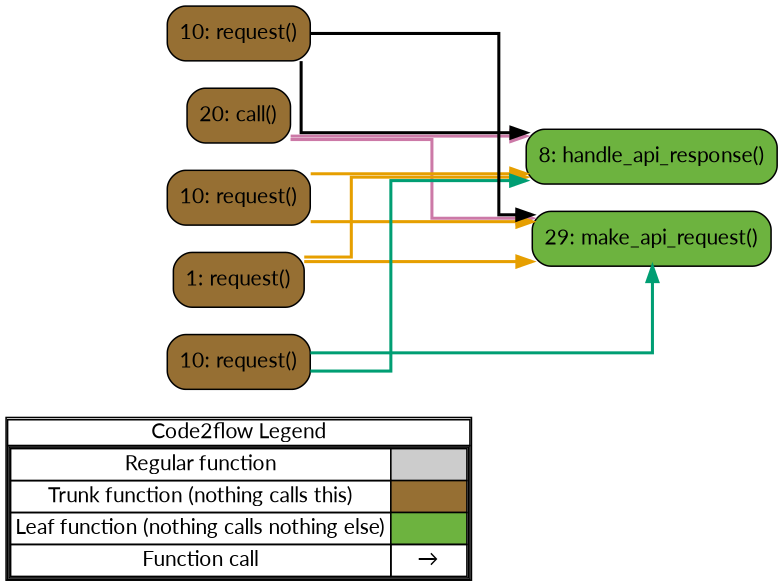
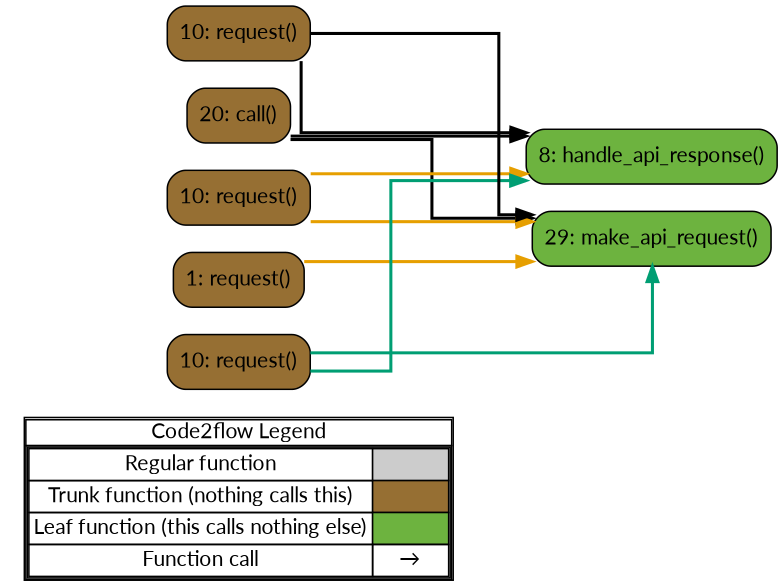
edge "20: call()" -> "8: handle_api_response()": color #cc79a7 -> #000000
edge "20: call()" -> "29: make_api_request()": color #cc79a7 -> #000000
edge "1: request()" -> "8: handle_api_response()": removed
node "Code2flow Legend": text "Leaf function (nothing calls nothing else)" -> "Leaf function (this calls nothing else)"
